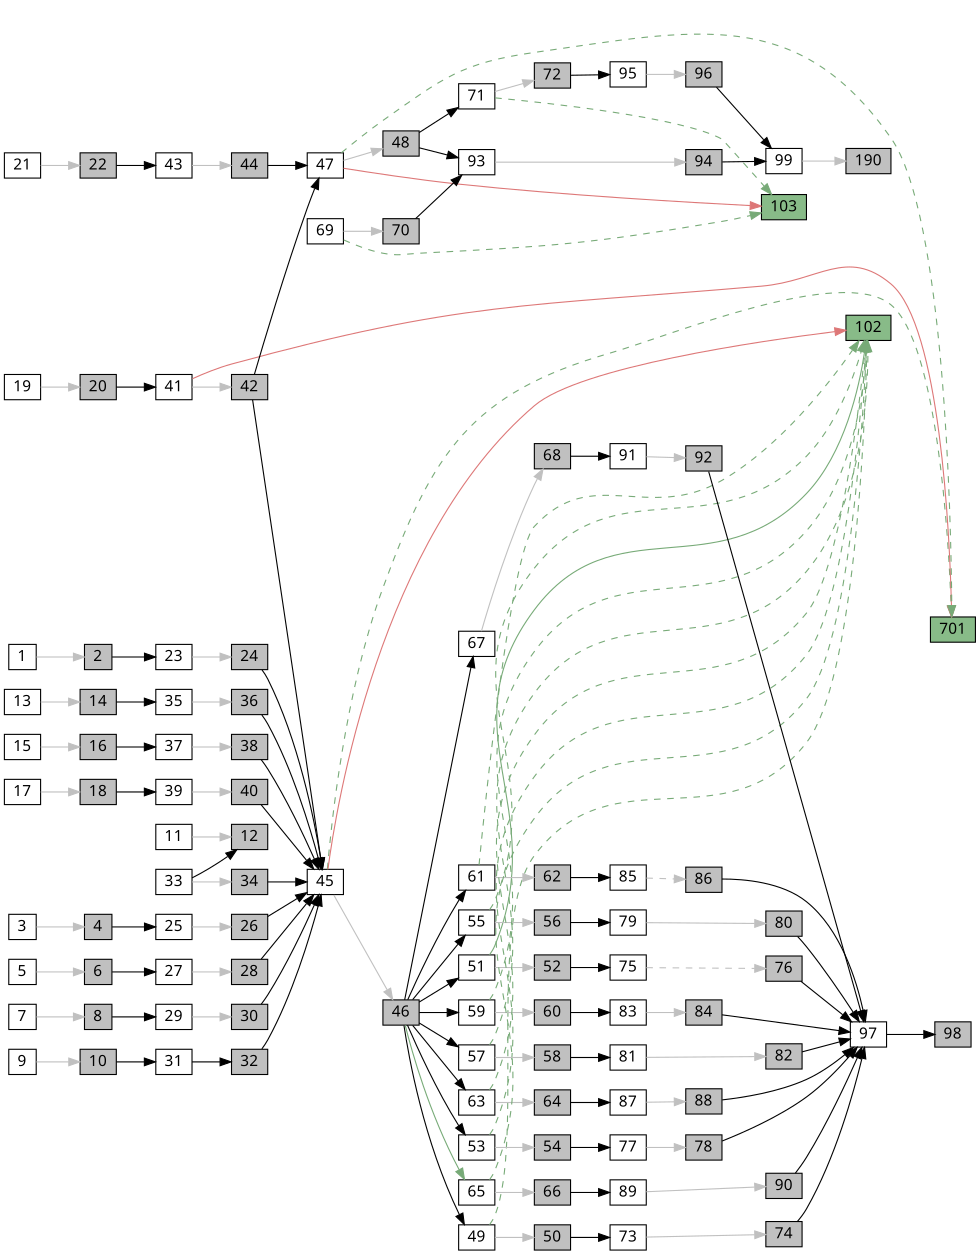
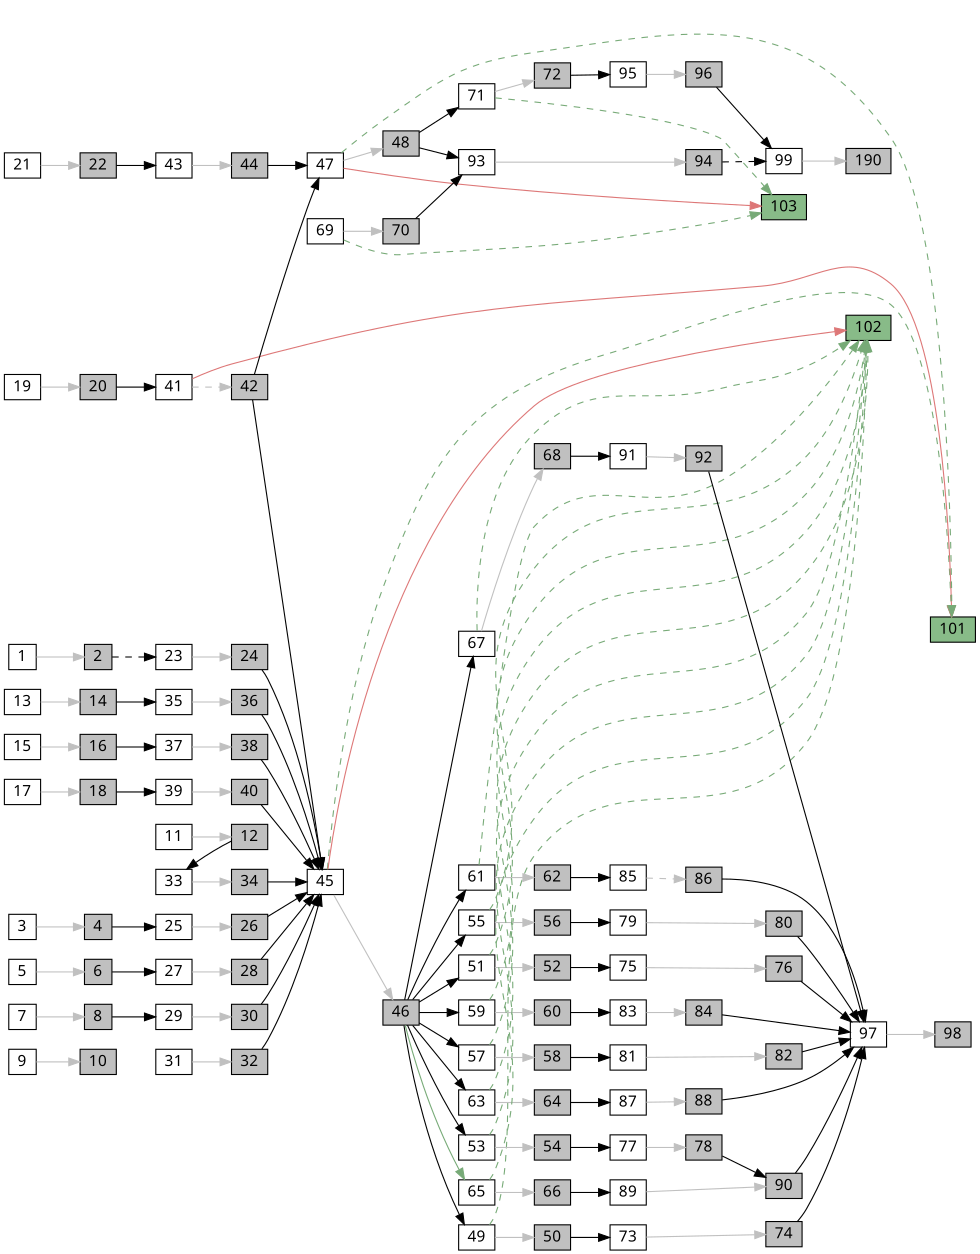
edge "94" -> "99": style solid -> dashed
edge "41" -> "42": style solid -> dashed
edge "67" -> "102": added
edge "51" -> "102": style solid -> dashed
node "701": label "701" -> "101"
edge "2" -> "23": style solid -> dashed
edge "33" -> "12": reversed
edge "75" -> "76": style dashed -> solid
edge "97" -> "98": color black -> gray
edge "10" -> "31": removed
edge "31" -> "32": color black -> gray
edge "78" -> "97": now "78" -> "90"
